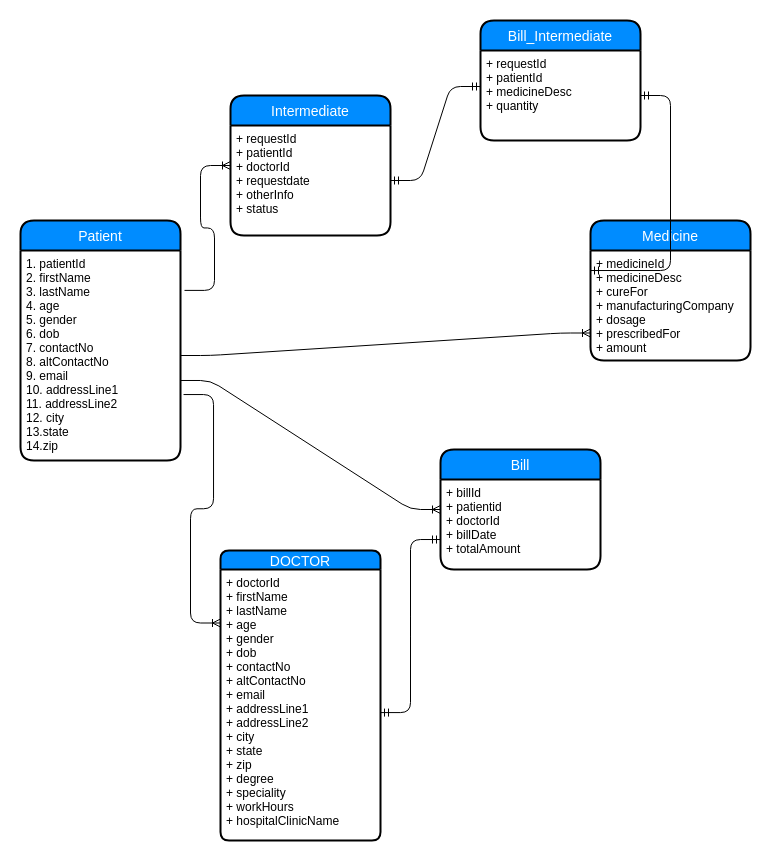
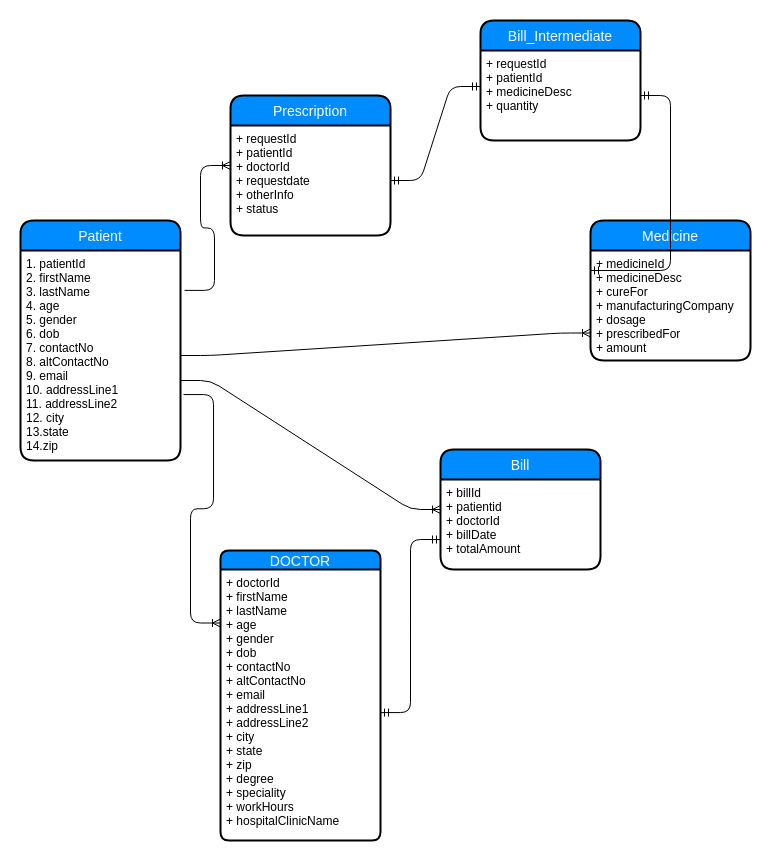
node "Intermediate": label "Intermediate" -> "Prescription"
